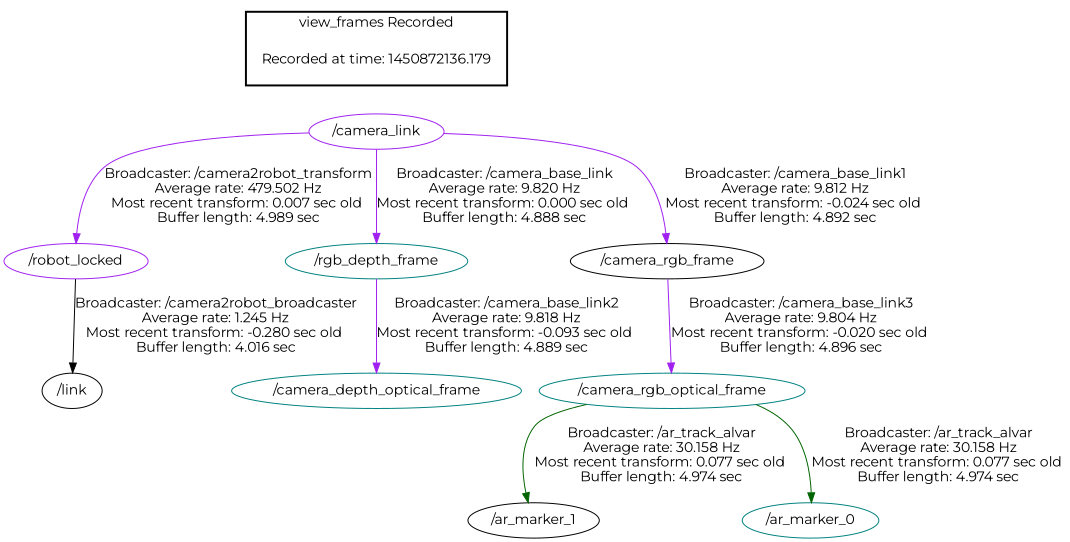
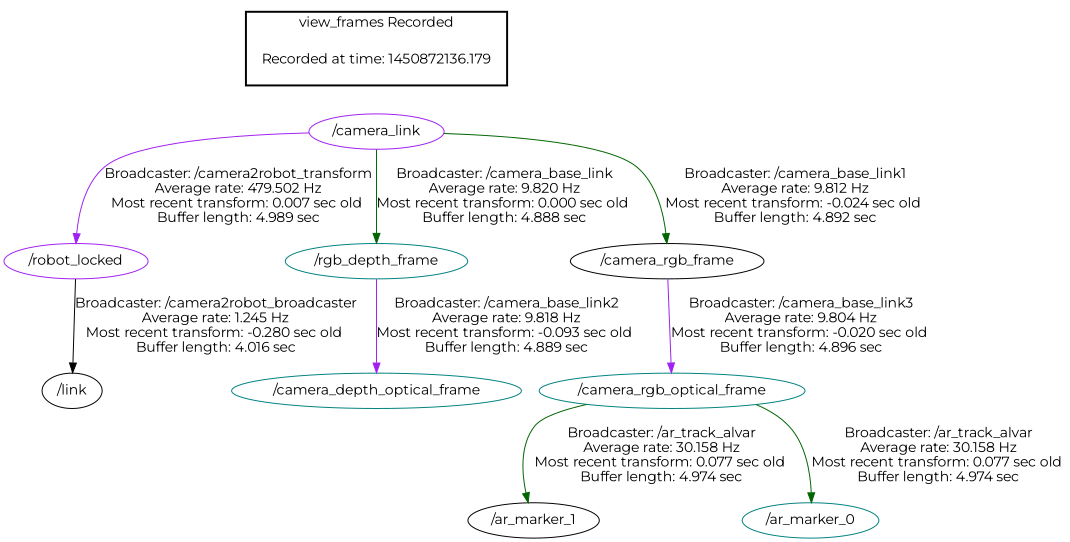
edge "/camera_link" -> "/camera_rgb_frame": color purple -> darkgreen
edge "/camera_link" -> "/rgb_depth_frame": color purple -> darkgreen
